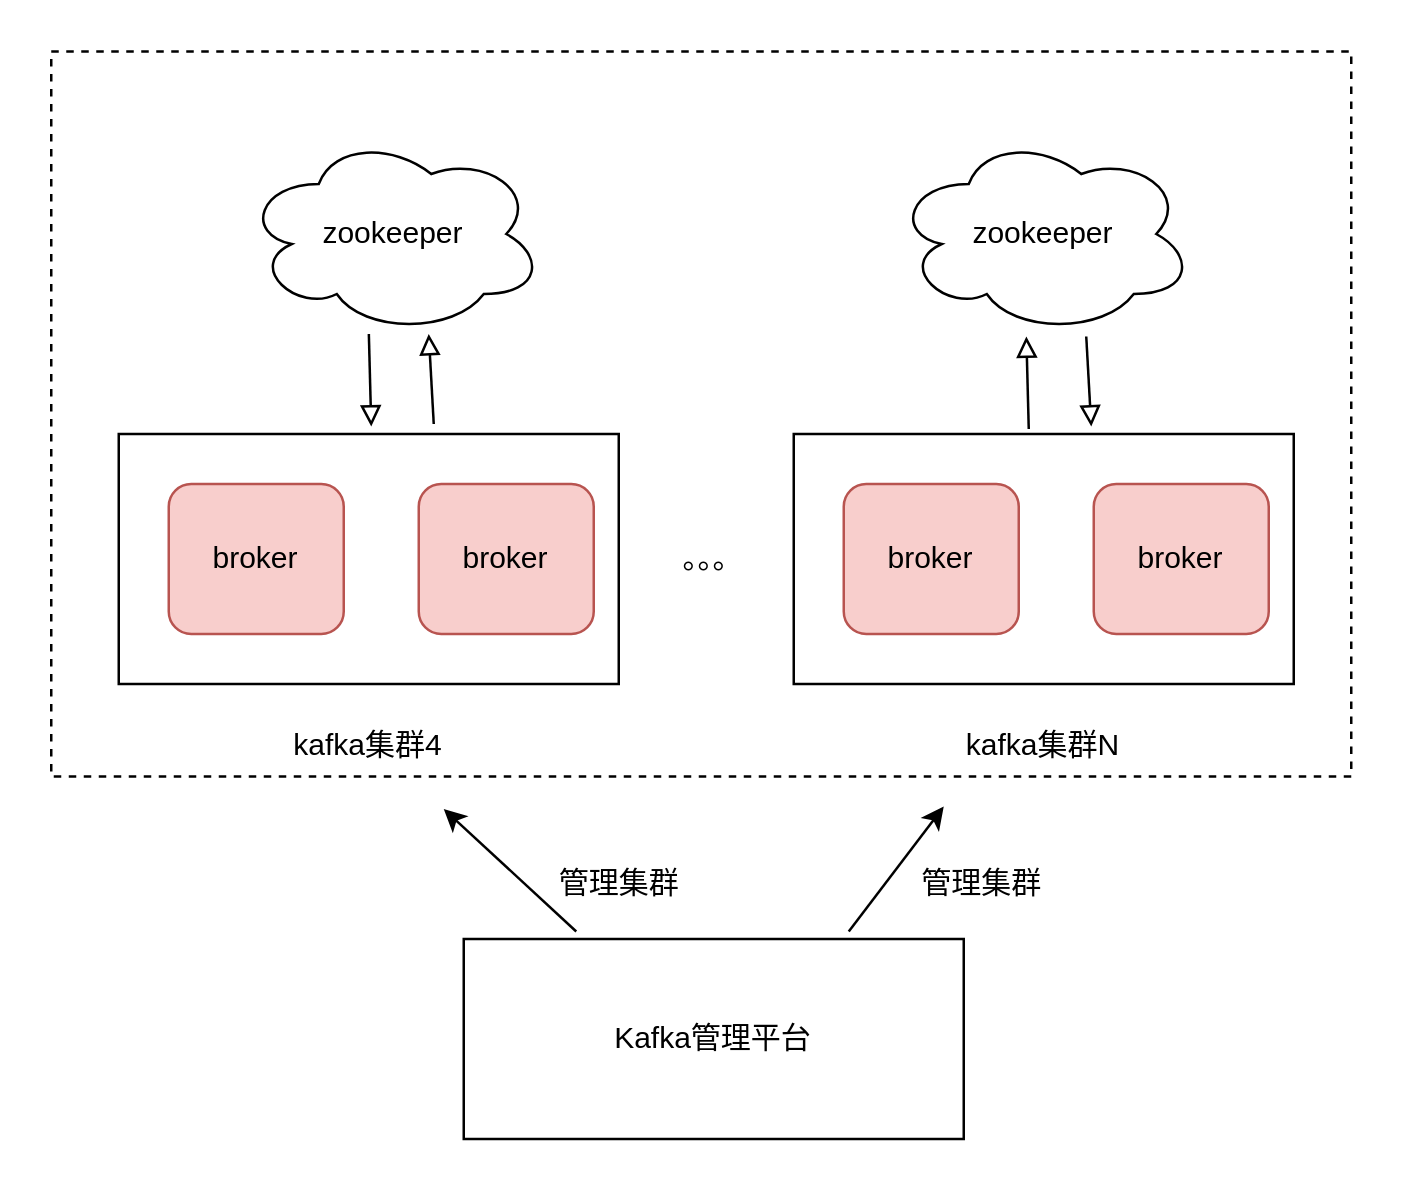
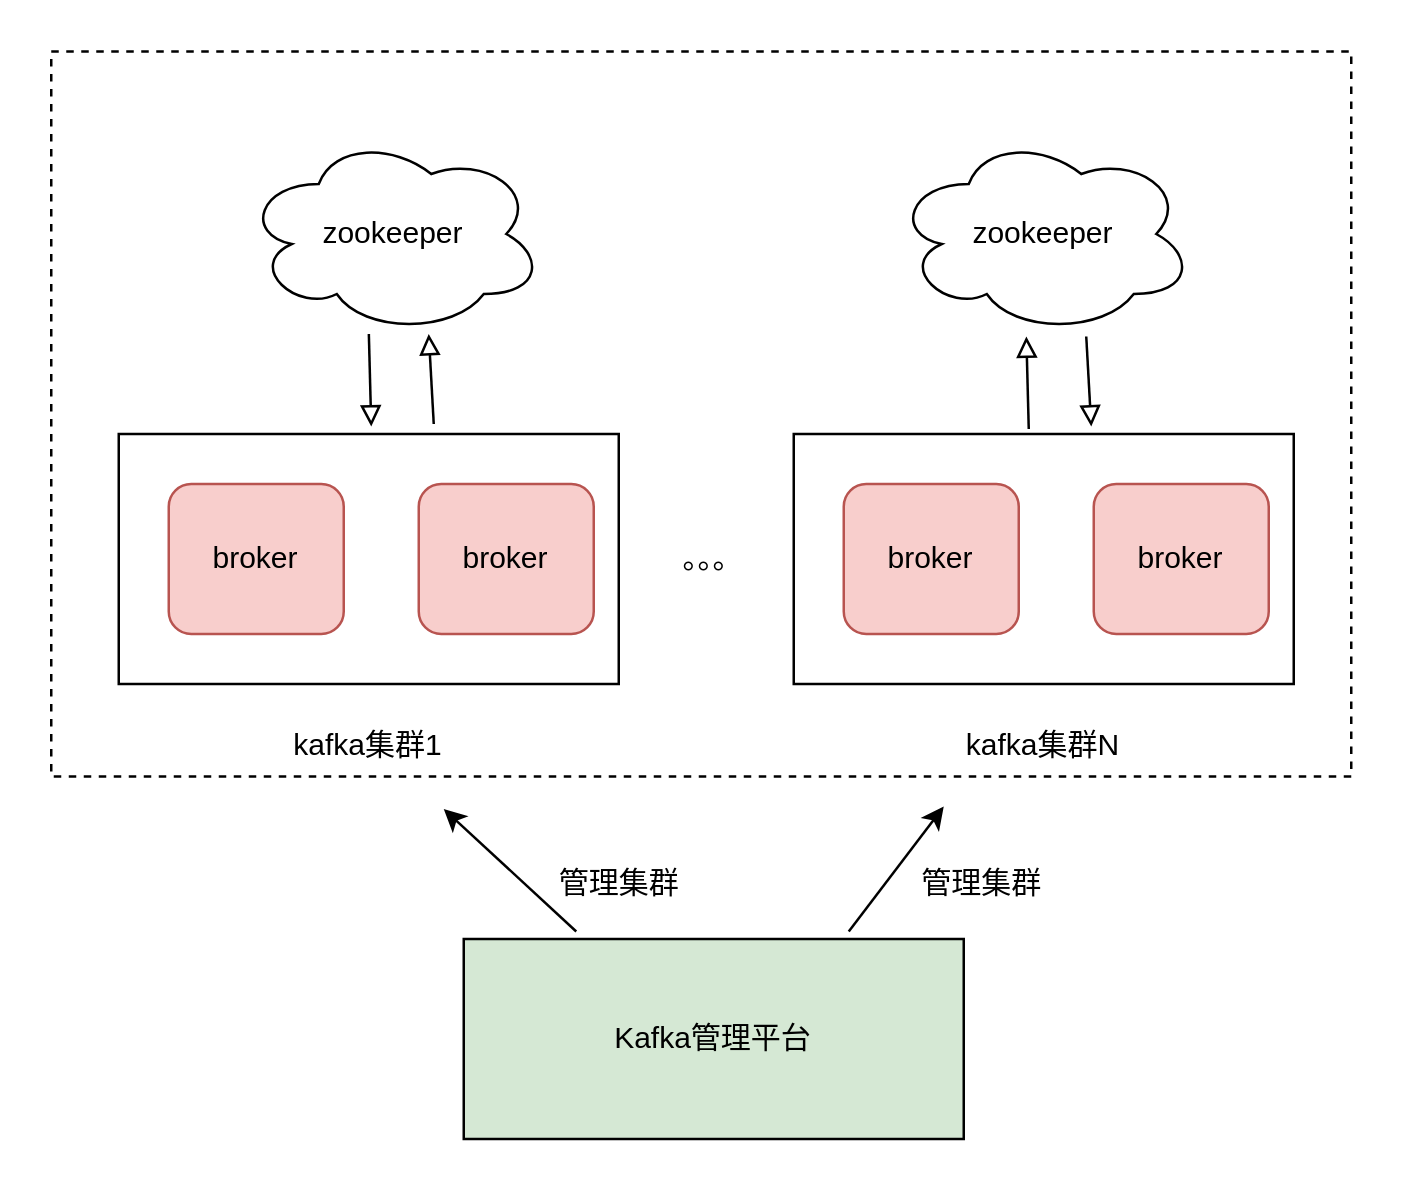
node "kafka集群4": label "kafka集群4" -> "kafka集群1"
node "Kafka管理平台": fillcolor #ffffff -> #d5e8d4
